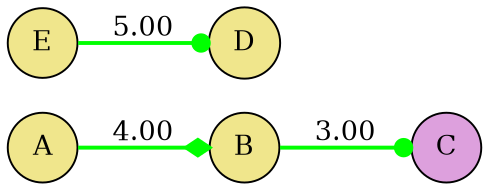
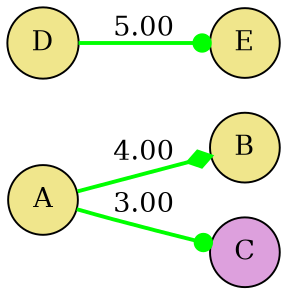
edge "E" -> "D": reversed
edge "B" -> "C": now "A" -> "C"
